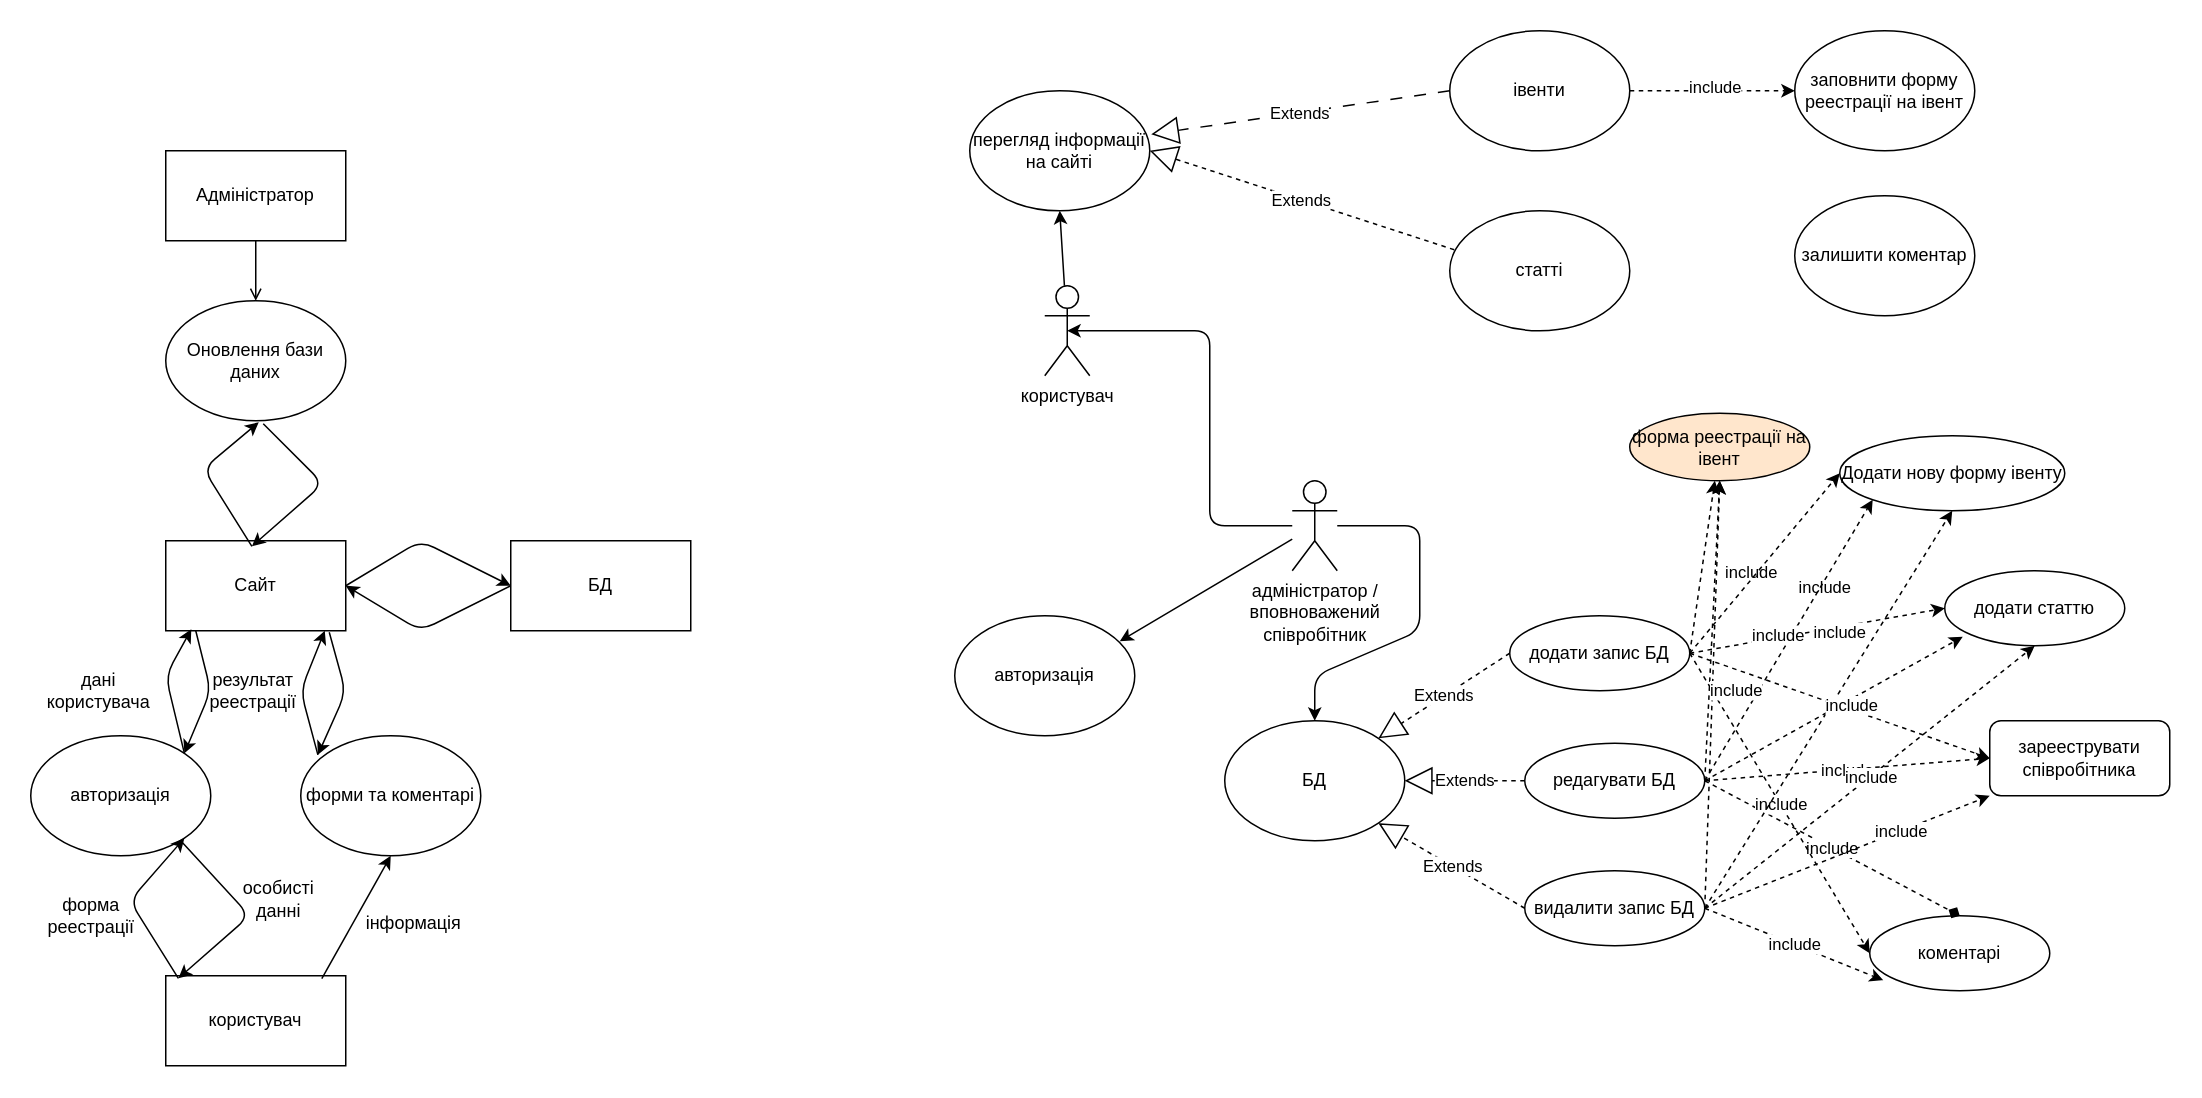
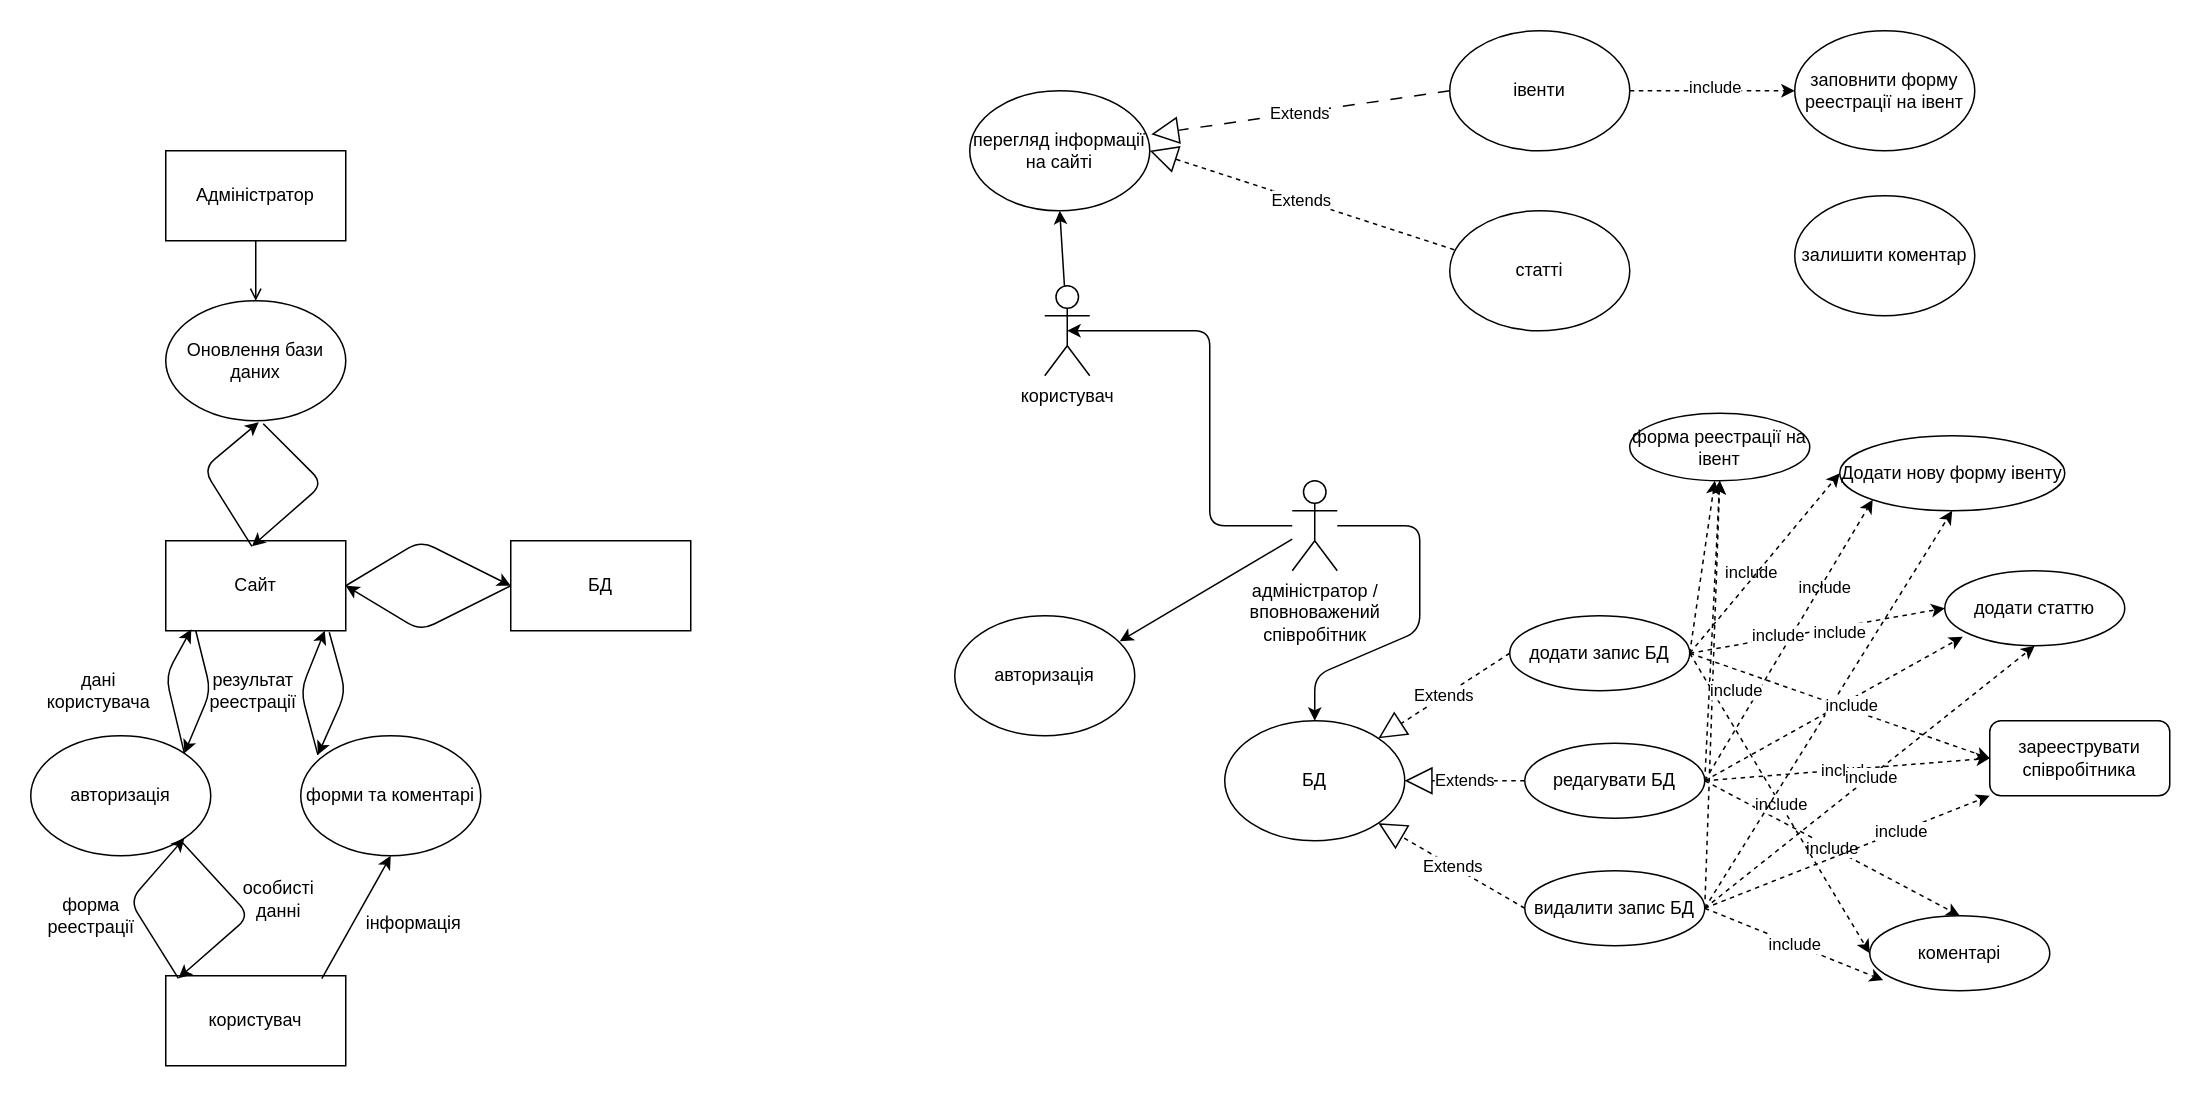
node "форма реестрації на івент": fillcolor #ffe6cc -> #ffffff
edge "редагувати БД" -> "коментарі": arrowhead diamond -> classic
